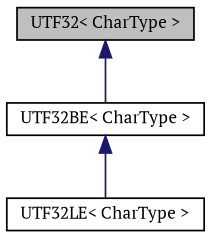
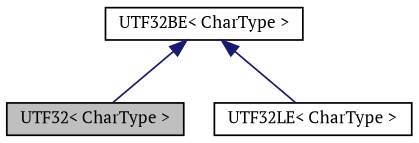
edge "UTF32BE< CharType >" -> "UTF32< CharType >": reversed
